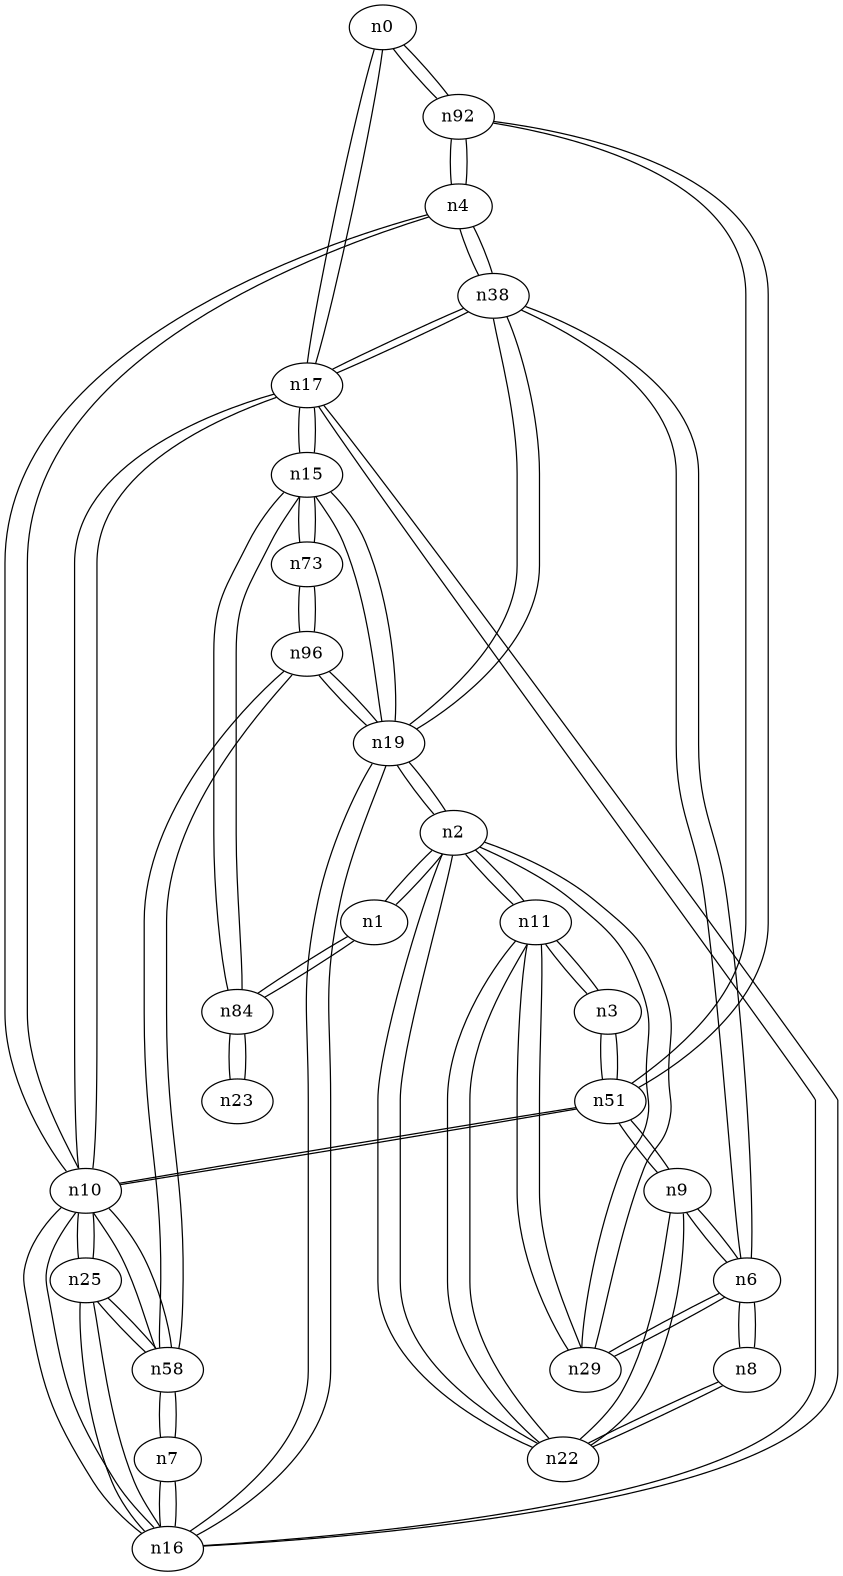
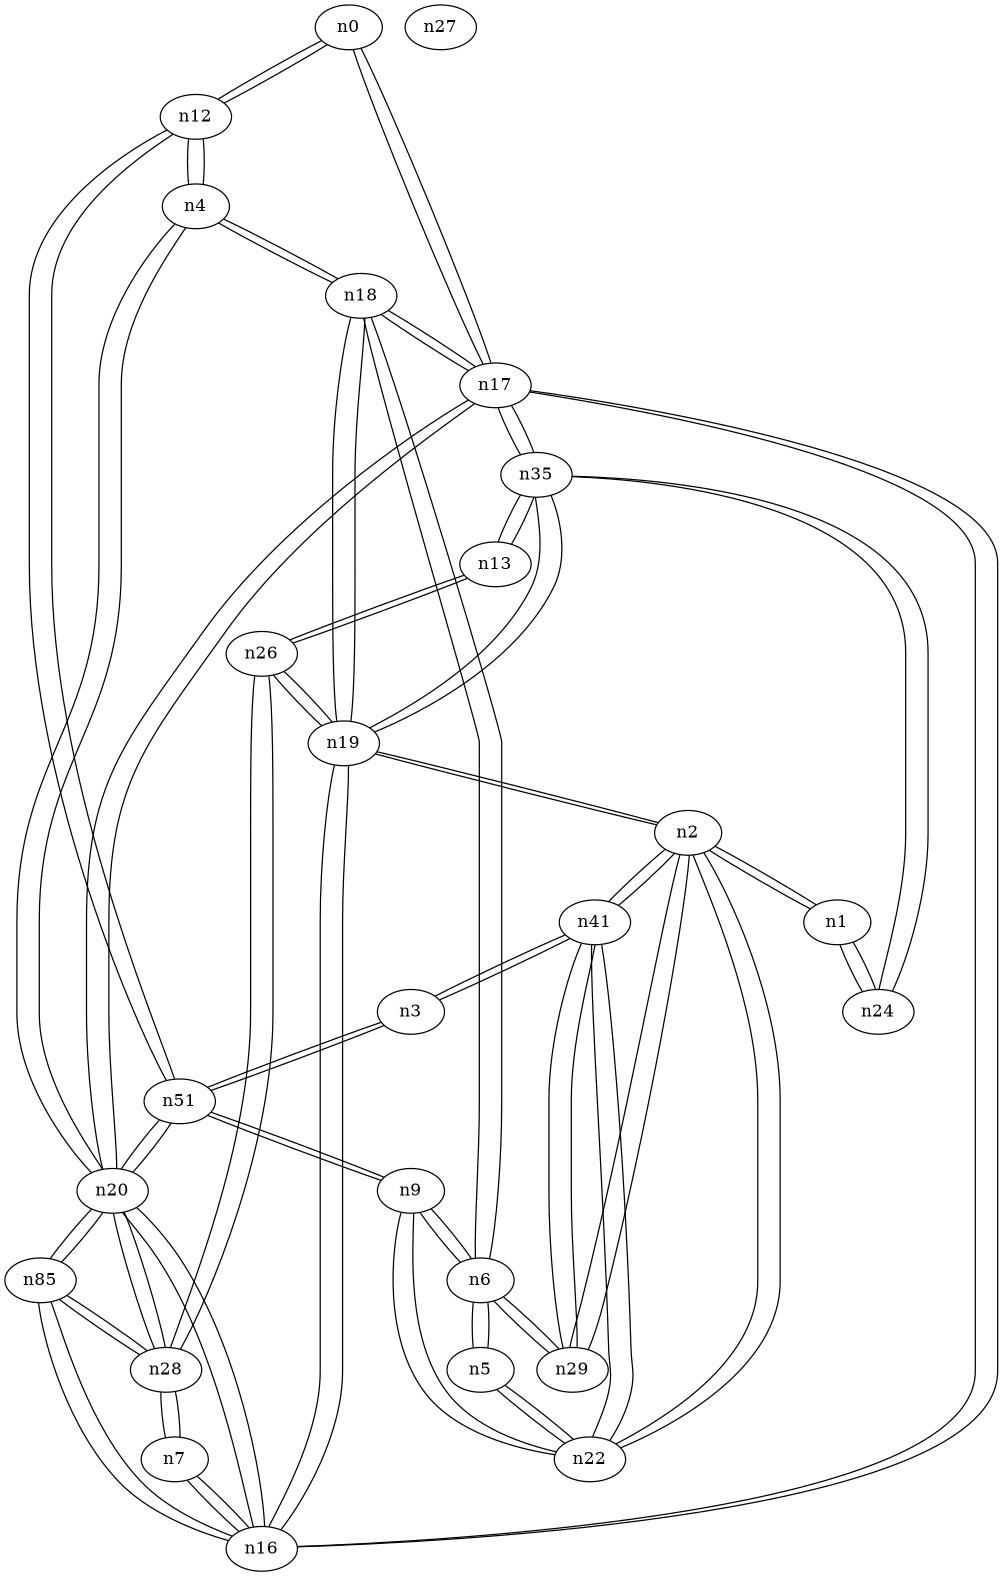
node "n27": added
node "n92": label "n92" -> "n12"
node "n38": label "n38" -> "n18"
node "n15": label "n15" -> "n35"
node "n73": label "n73" -> "n13"
node "n96": label "n96" -> "n26"
node "n11": label "n11" -> "n41"
node "n84": label "n84" -> "n24"
node "n23": removed
node "n10": label "n10" -> "n20"
node "n25": label "n25" -> "n85"
node "n58": label "n58" -> "n28"
node "n8": label "n8" -> "n5"
